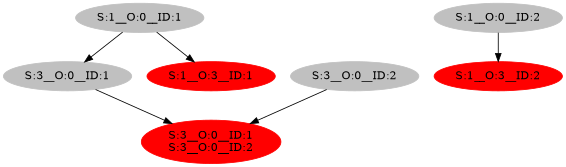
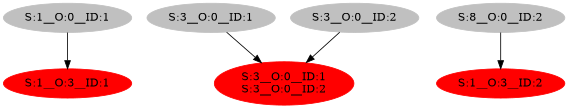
node "S:1__O:0__ID:2": label "S:1__O:0__ID:2" -> "S:8__O:0__ID:2"
edge "S:1__O:0__ID:1" -> "S:3__O:0__ID:1": removed
